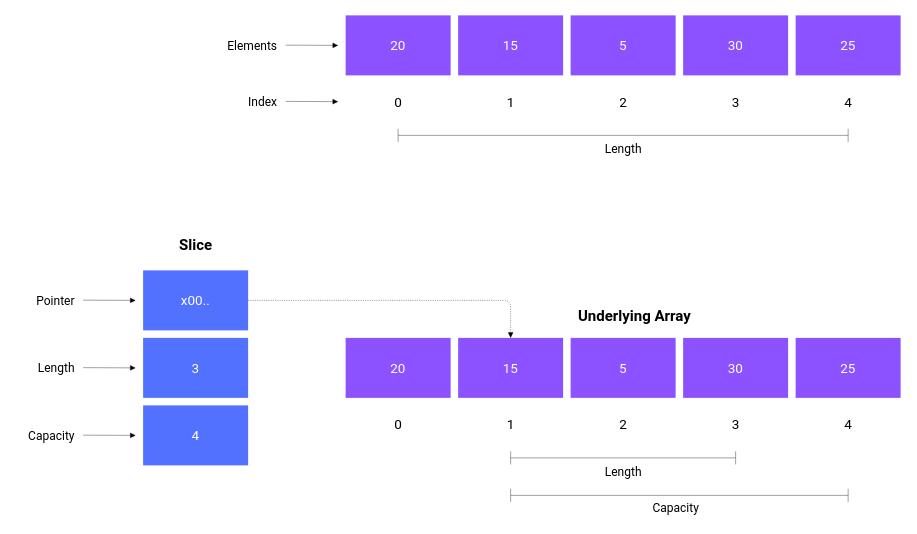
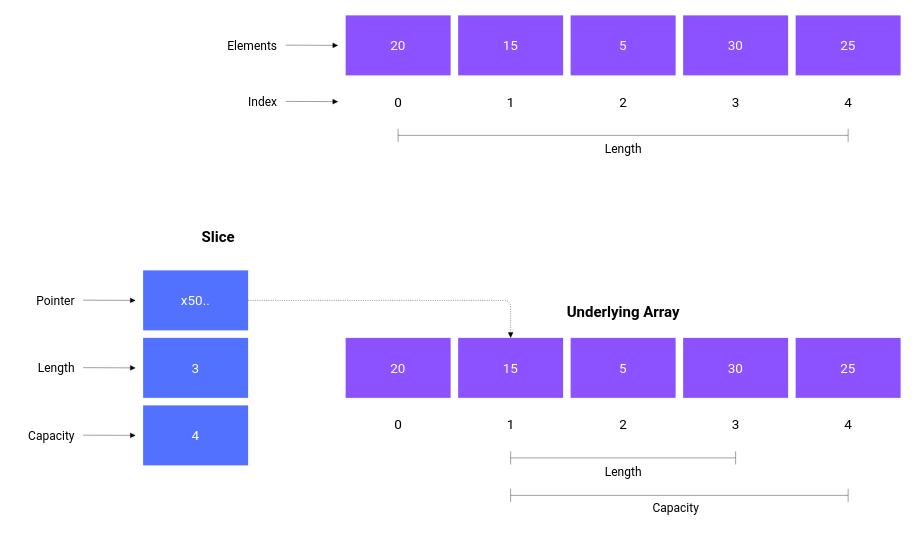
node "Slice": moved (195, 244) -> (218, 237)
node "x00..": label "x00.." -> "x50.."
node "Underlying Array": moved (634, 315) -> (623, 312)
